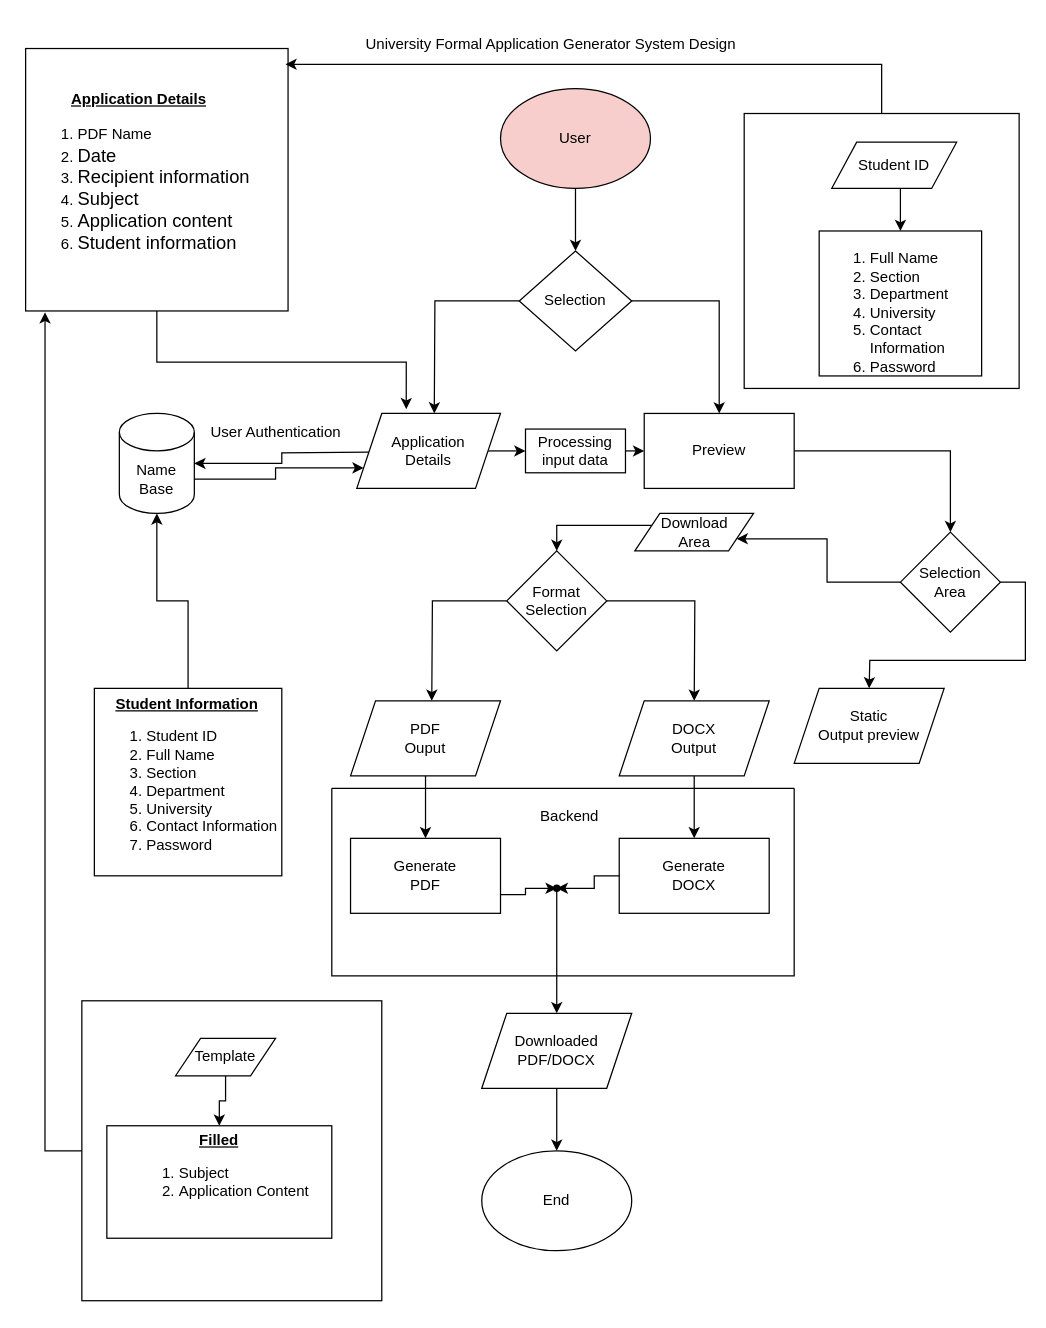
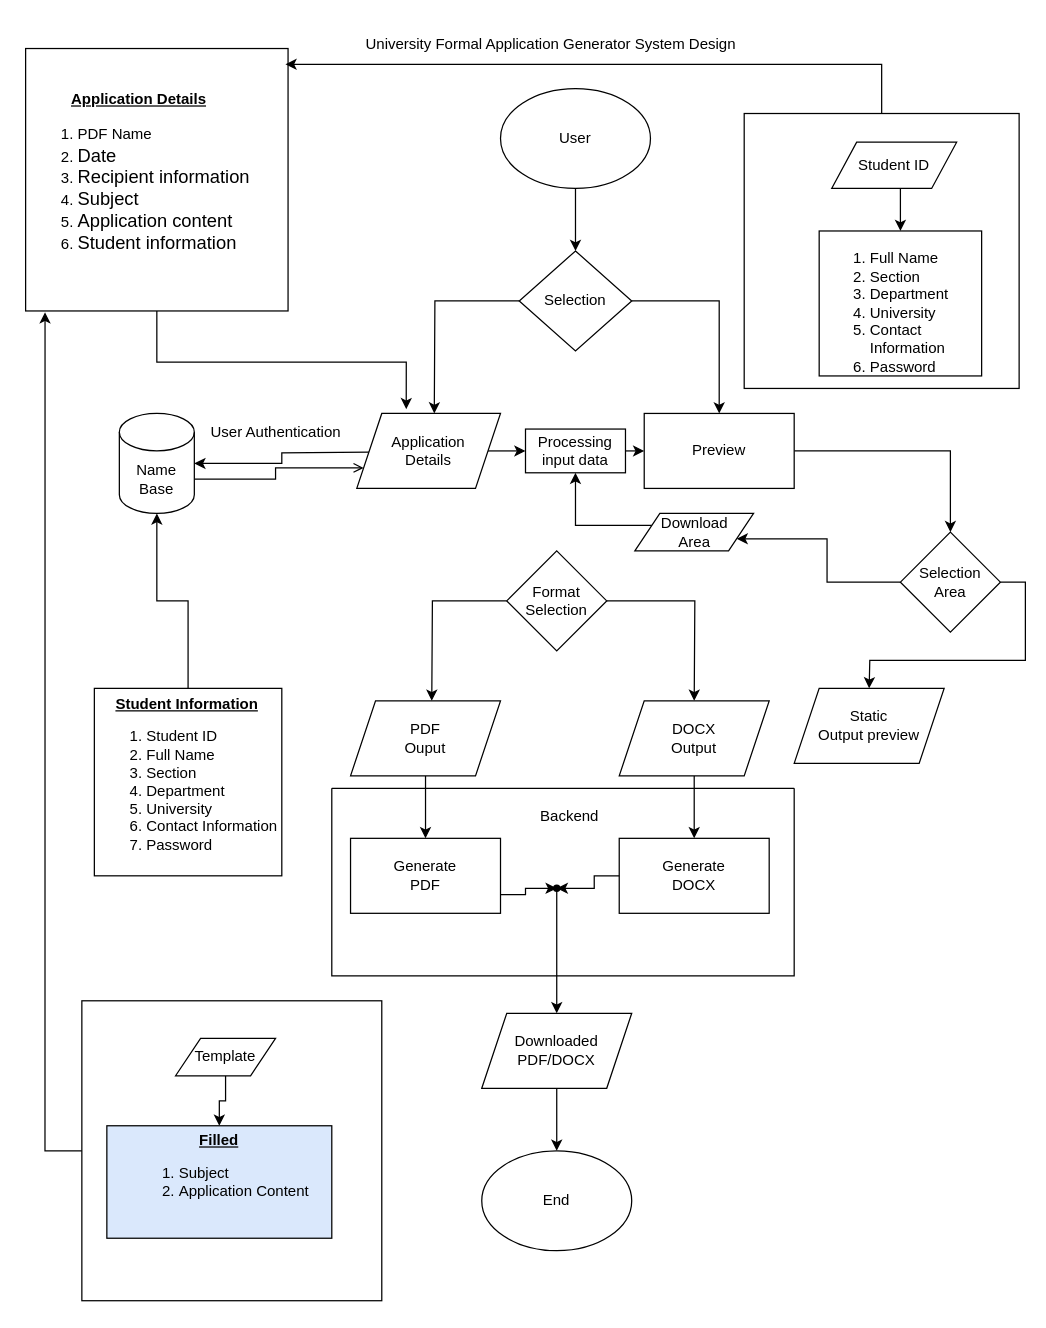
node "User": fillcolor #f8cecc -> #ffffff
edge "Name Base" -> "Application Details": arrowhead classic -> open
edge "Download Area" -> "Format Selection": now "Download Area" -> "Processing input data"
node "Filled Subject Application Content": fillcolor #ffffff -> #dae8fc
